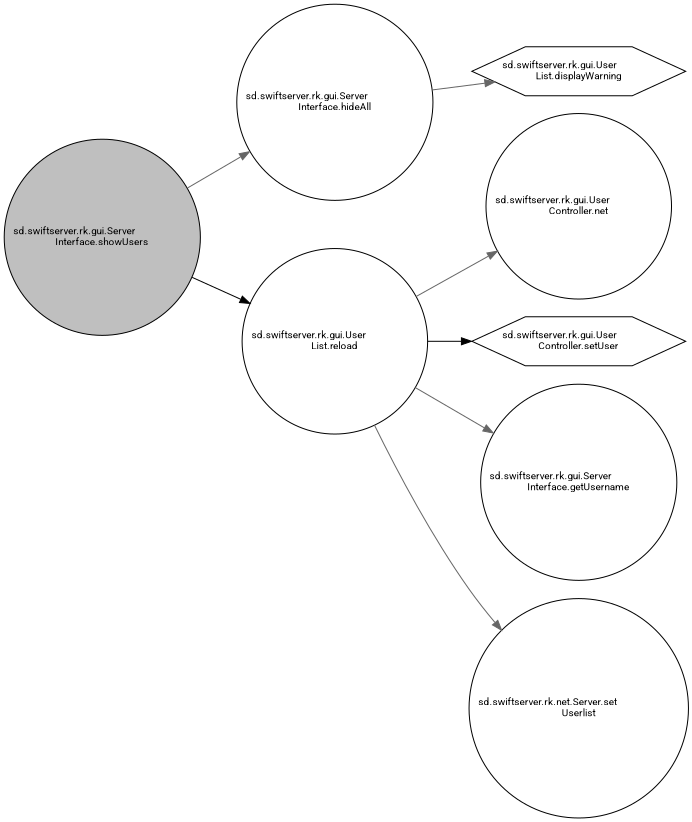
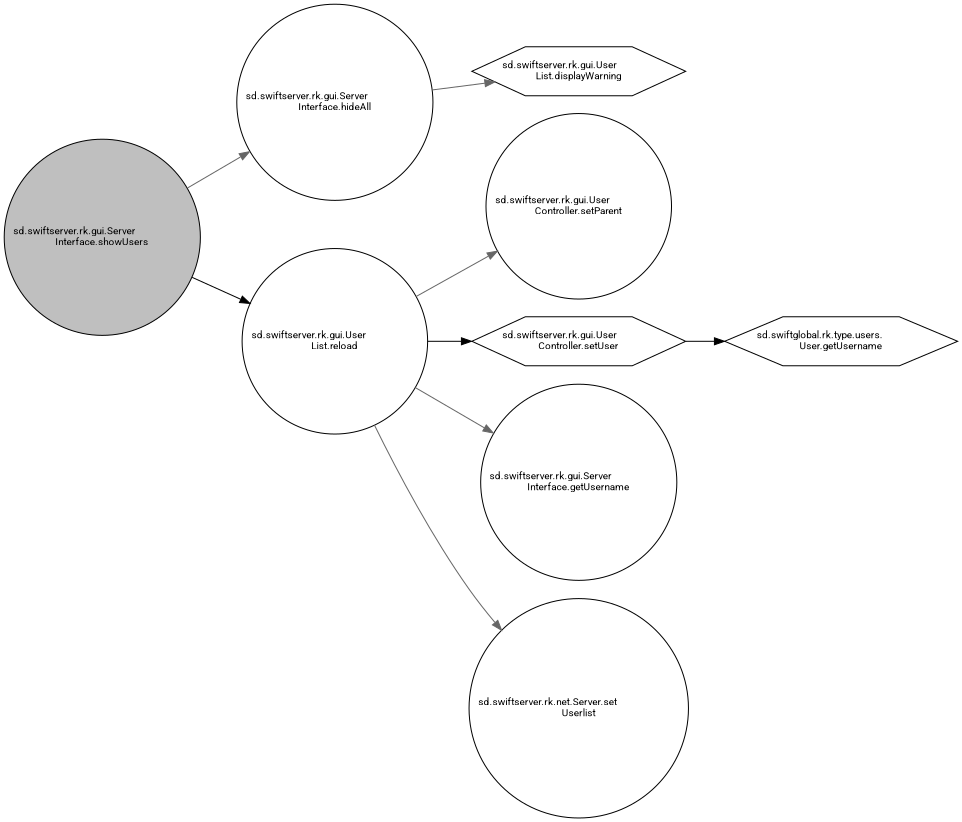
node "sd.swiftserver.rk.gui.User Controller.net": label "sd.swiftserver.rk.gui.User Controller.net" -> "sd.swiftserver.rk.gui.User Controller.setParent"
node "sd.swiftglobal.rk.type.users. User.getUsername": added
